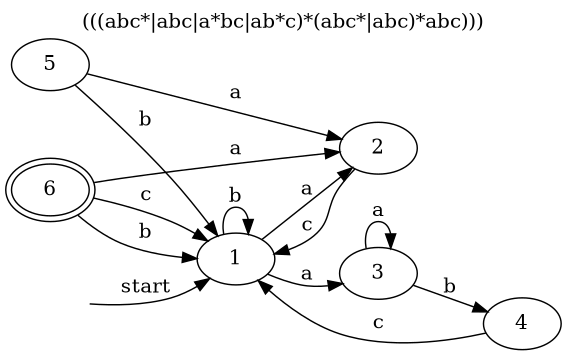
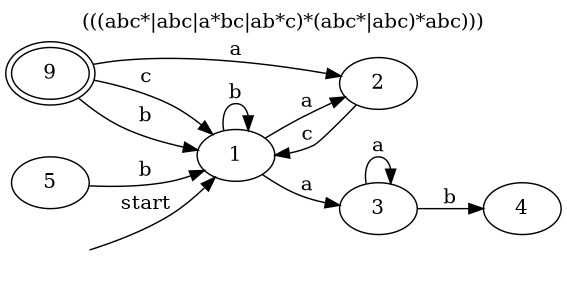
edge "5" -> "2": removed, label "a"
node "6": label "6" -> "9"
edge "4" -> "1": removed, label "c"
